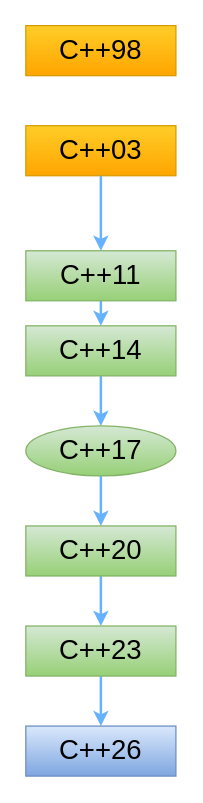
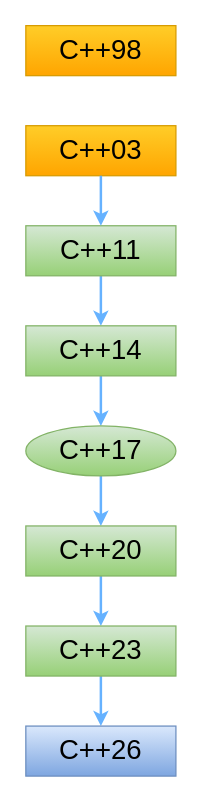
node "C++11": moved (101, 276) -> (101, 251)
